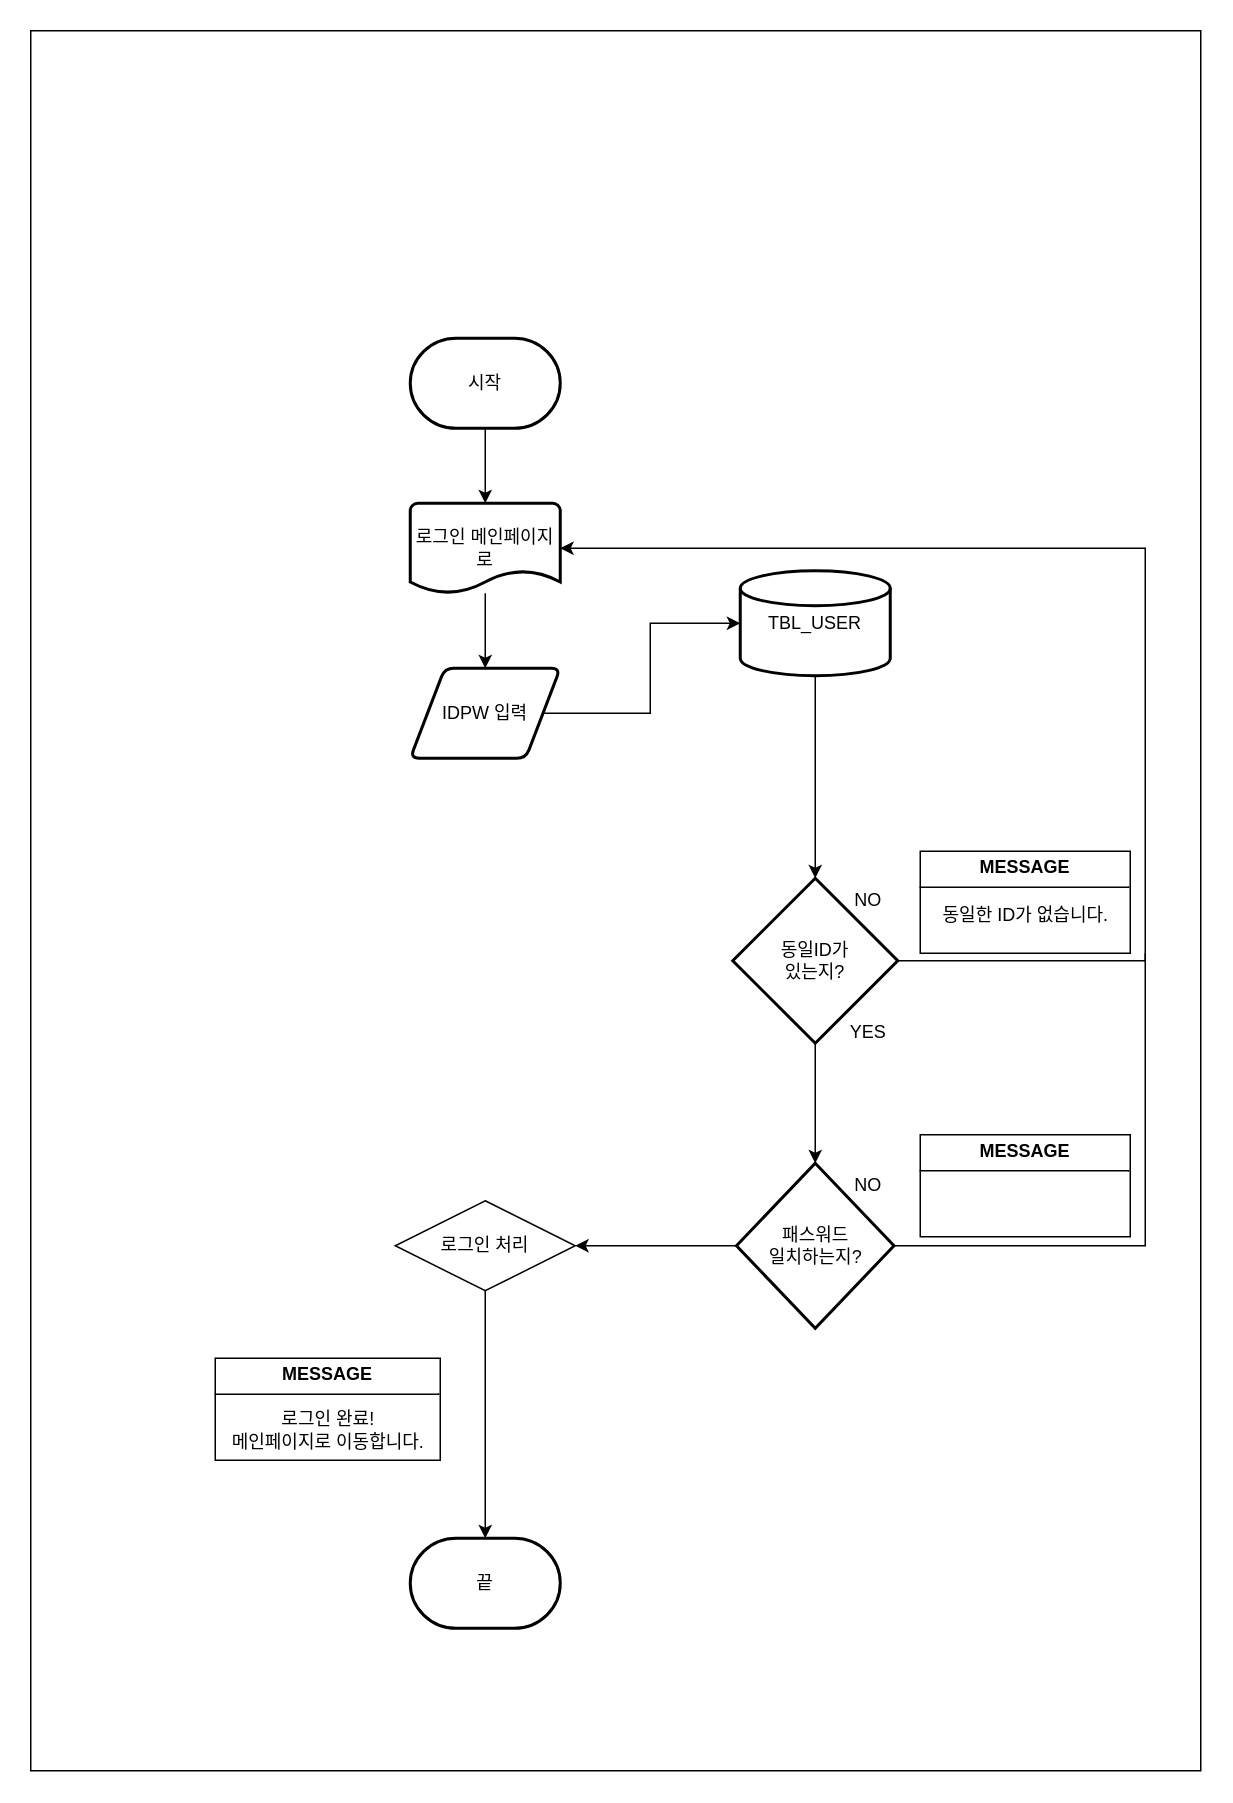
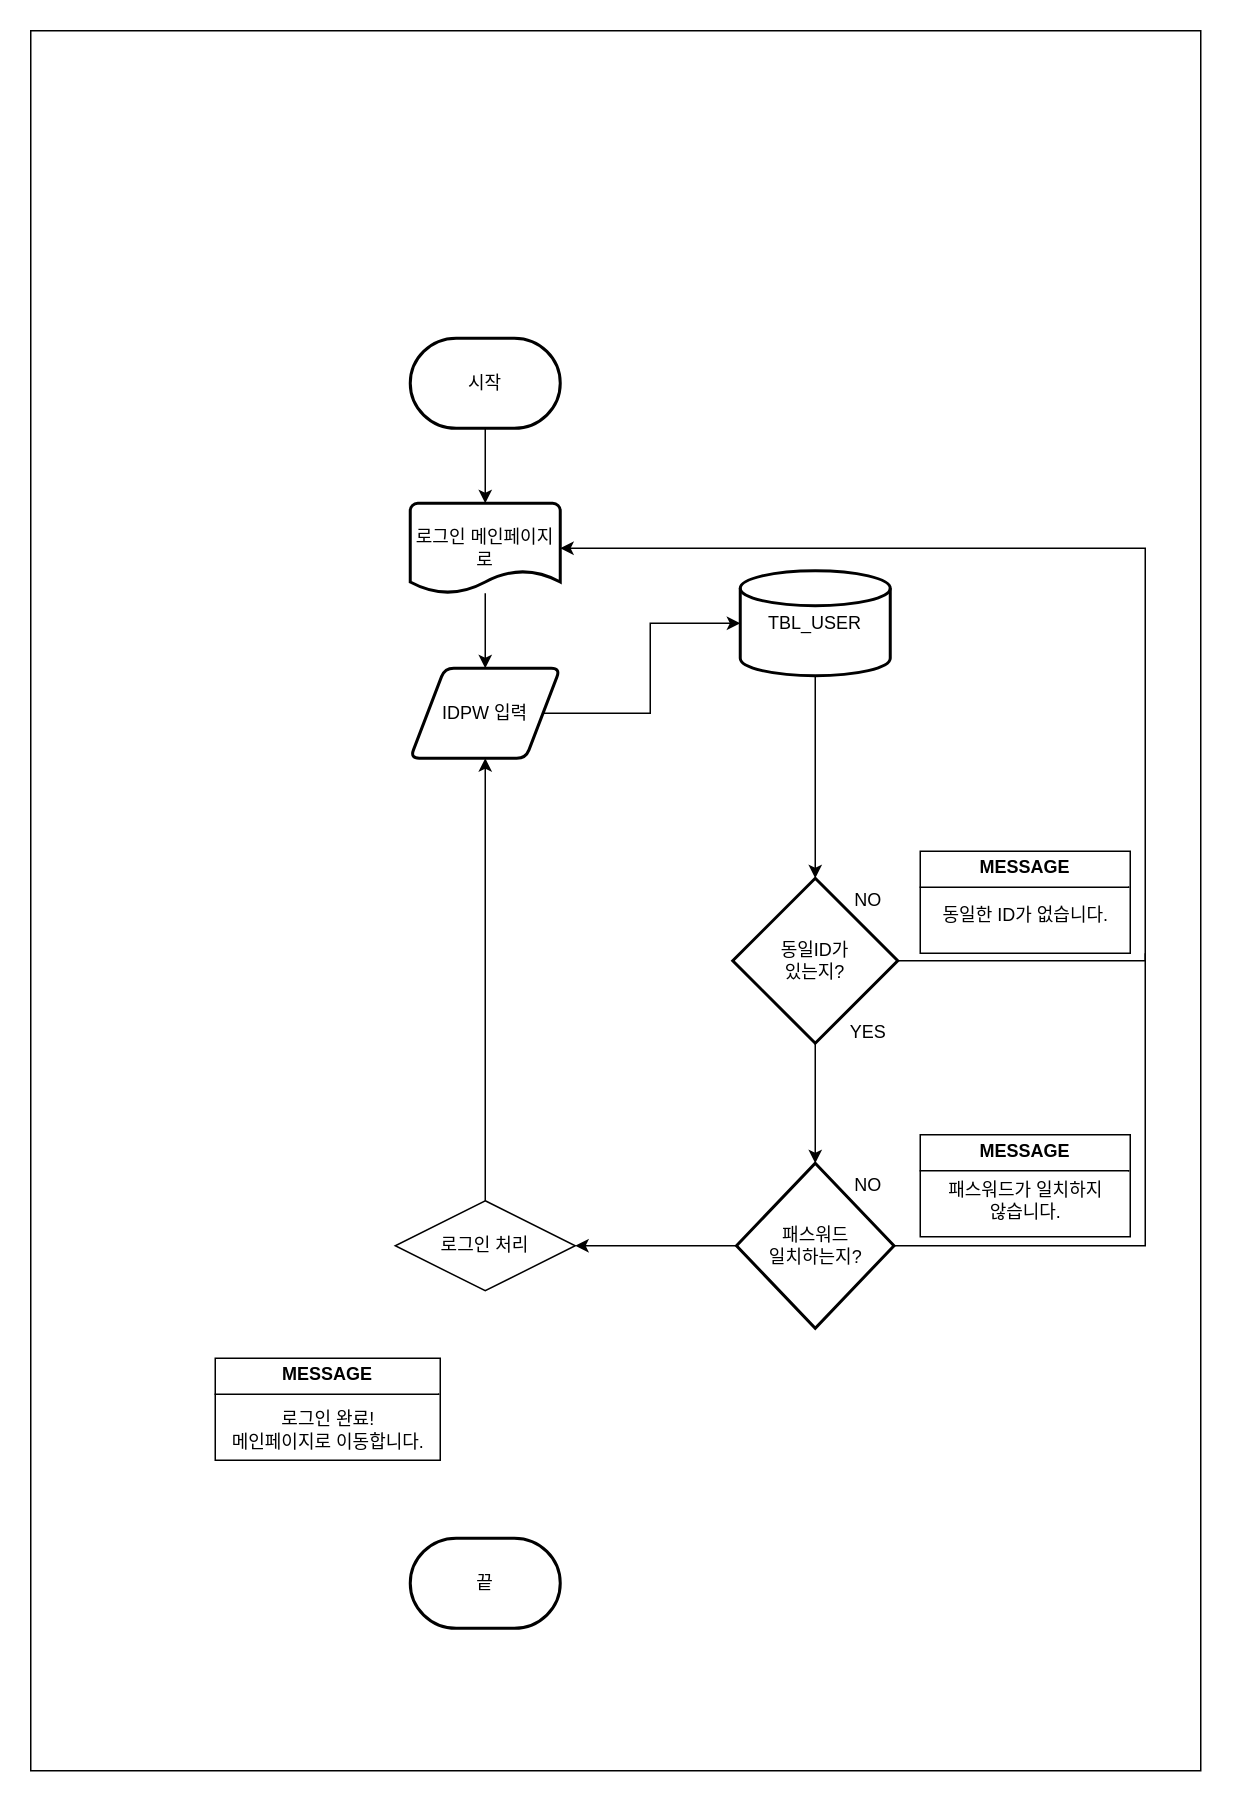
node "패스워드가 일치하지 않습니다.": added
edge "로그인 처리" -> "끝": now "로그인 처리" -> "IDPW 입력"
